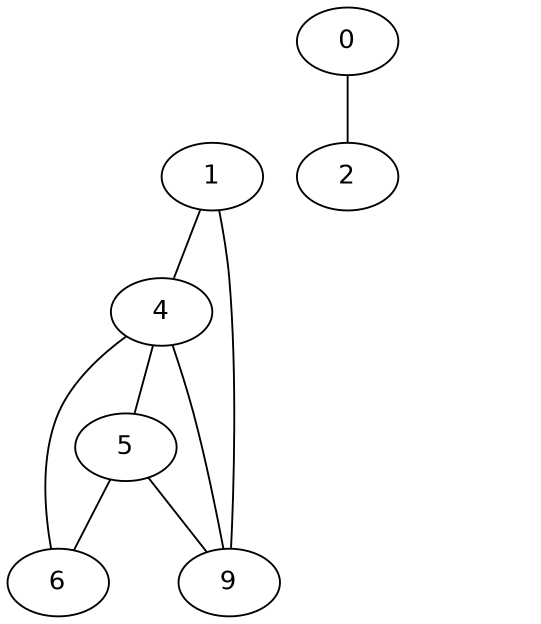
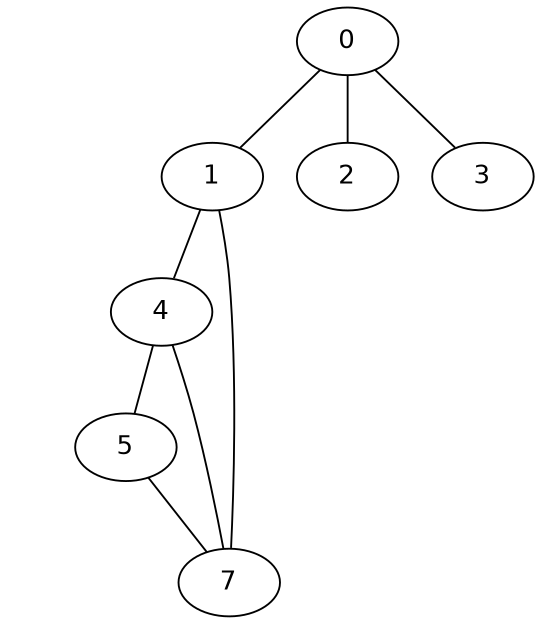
edge "0" -- "1": added
node "3": added
node "6": removed
node "9": label "9" -> "7"
